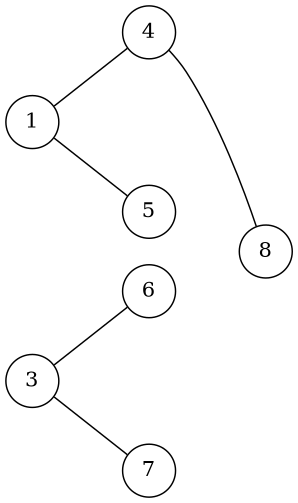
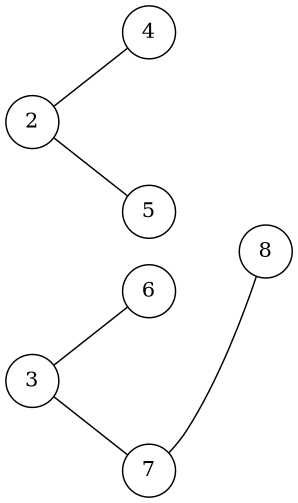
node "1": label "1" -> "2"
edge "4" -- "8": now "7" -- "8"
